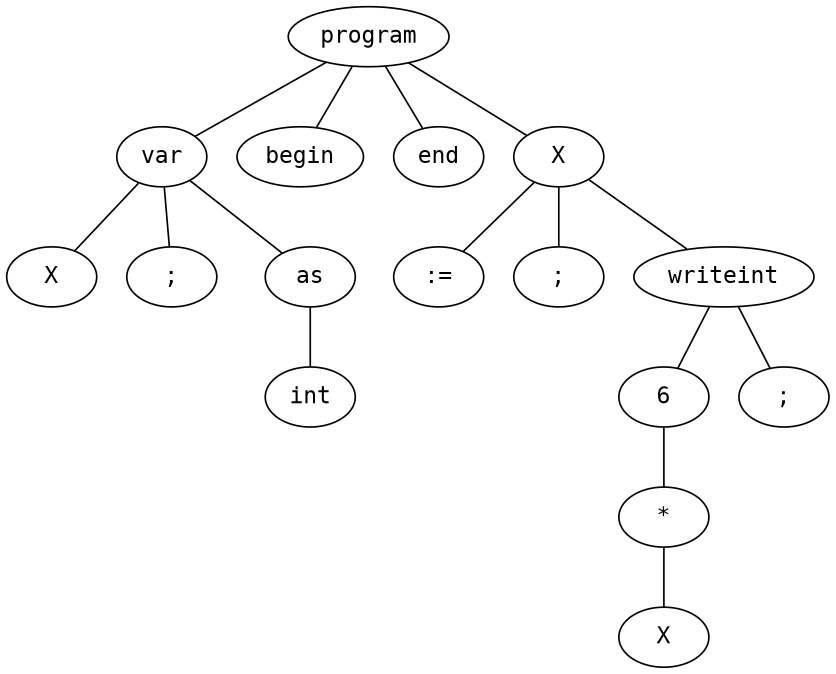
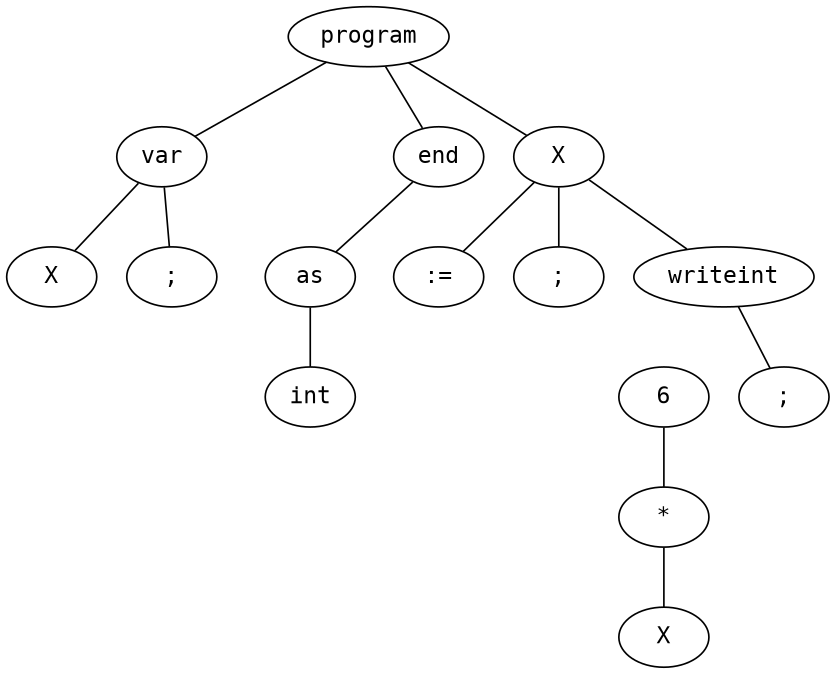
node "begin": removed
edge "var" -- "as": now "end" -- "as"
edge "writeint" -- "6": removed
